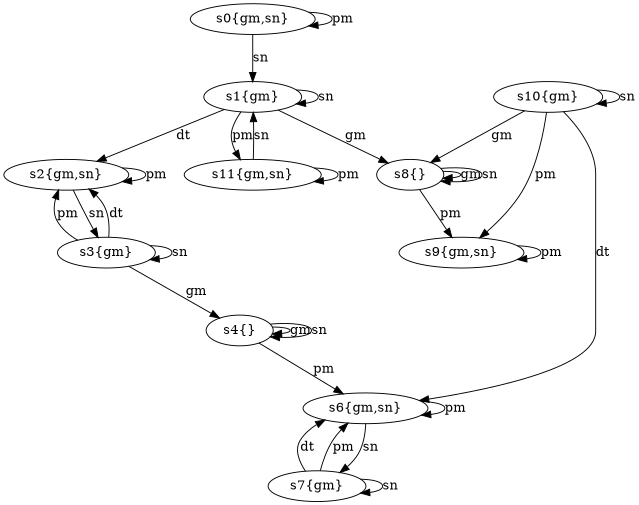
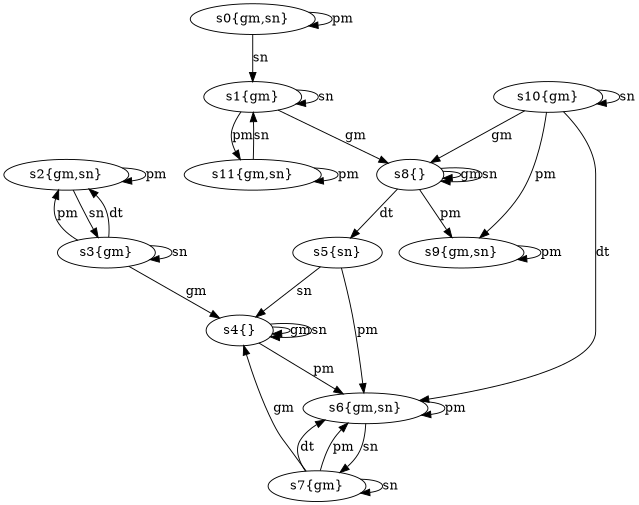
edge "s1{gm}" -> "s2{gm,sn}": removed, label "dt"
node "s5{sn}": added
edge "s7{gm}" -> "s4{}": added, label "gm"
